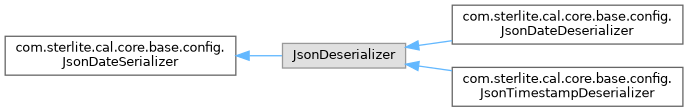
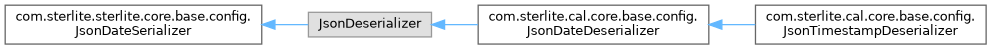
node "com.sterlite.cal.core.base.config. JsonDateSerializer": label "com.sterlite.cal.core.base.config. JsonDateSerializer" -> "com.sterlite.sterlite.core.base.config. JsonDateSerializer"
edge "com.sterlite.cal.core.base.config. JsonTimestampDeserializer" -> "JsonDeserializer": now "com.sterlite.cal.core.base.config. JsonTimestampDeserializer" -> "com.sterlite.cal.core.base.config. JsonDateDeserializer"
